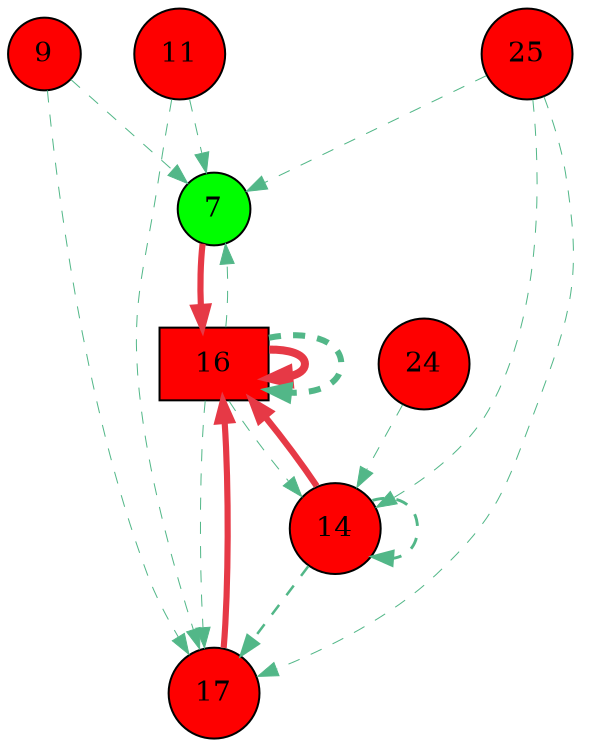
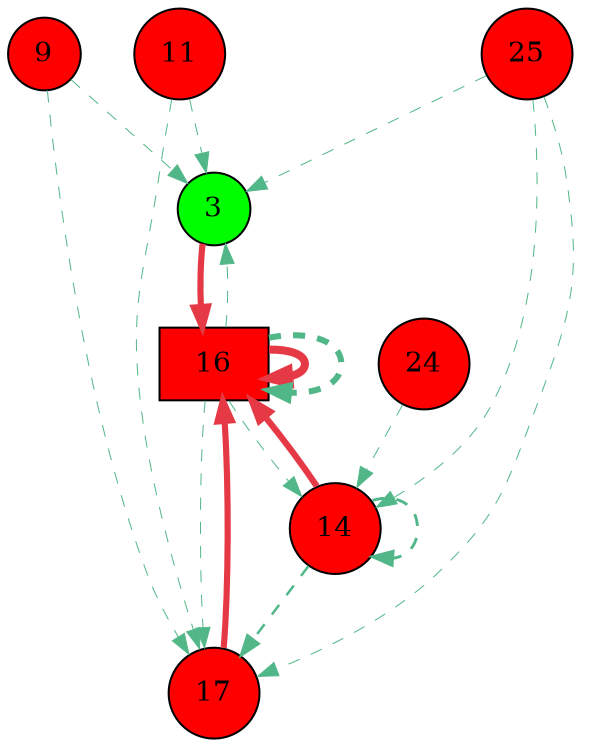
node "7": label "7" -> "3"
